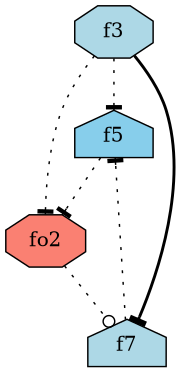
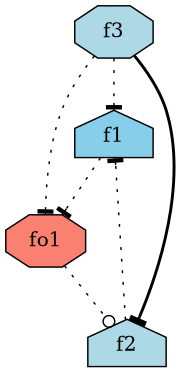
node "f5": label "f5" -> "f1"
node "fo2": label "fo2" -> "fo1"
node "f7": label "f7" -> "f2"
